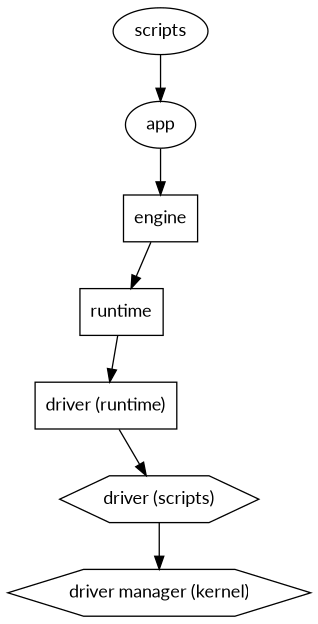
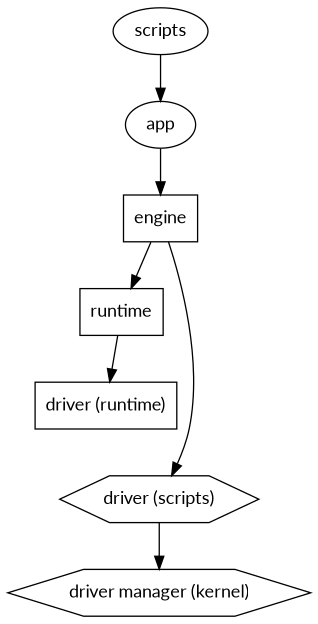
edge "driver (runtime)" -> "driver (scripts)": now "engine" -> "driver (scripts)"
